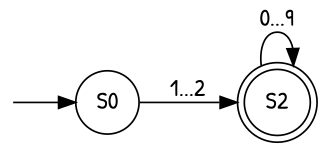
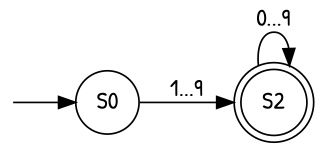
edge "S0" -> "S2": label "1...2" -> "1...9"
